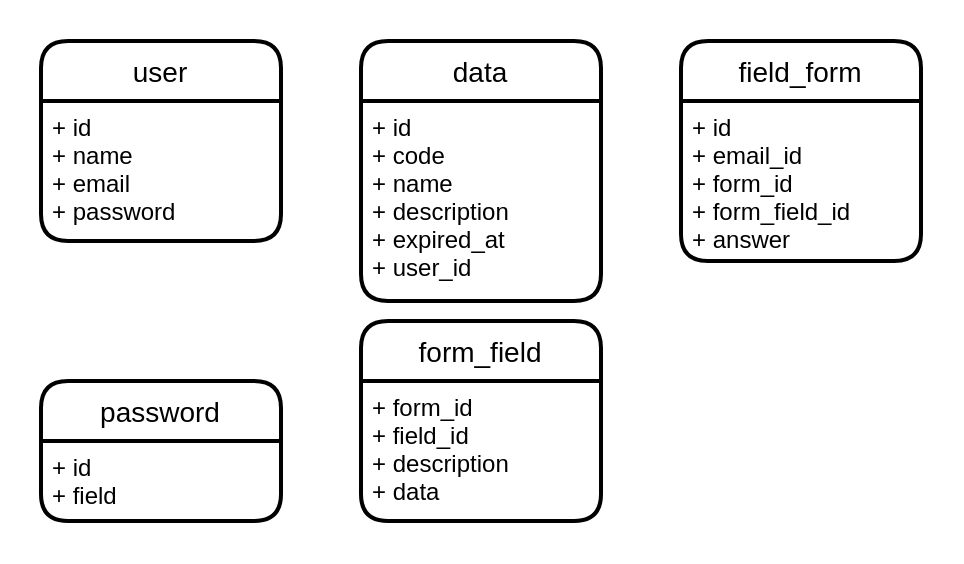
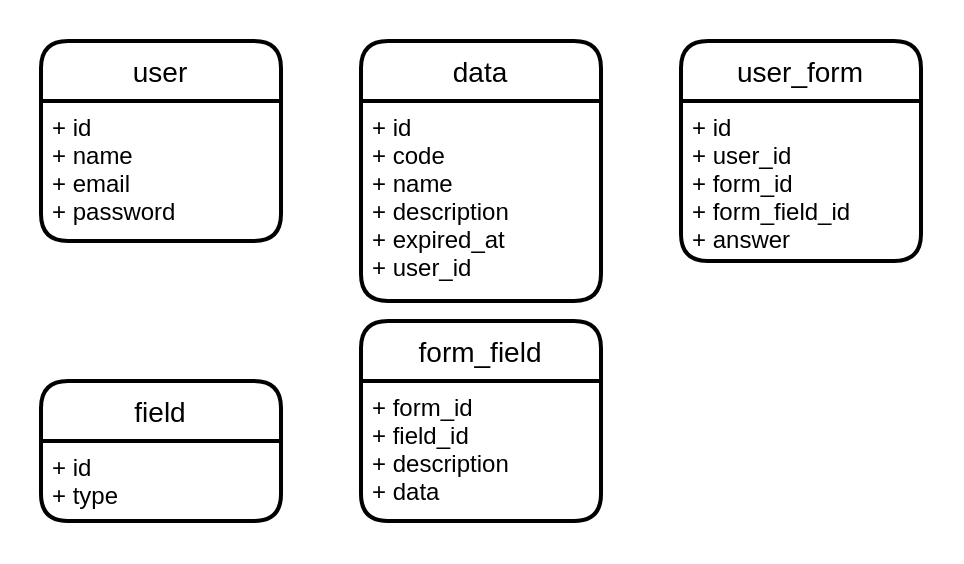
node "field_form": label "field_form" -> "user_form"
node "+ id + email_id + form_id + form_field_id + answer": label "+ id + email_id + form_id + form_field_id + answer" -> "+ id + user_id + form_id + form_field_id + answer"
node "password": label "password" -> "field"
node "+ id + field": label "+ id + field" -> "+ id + type"
